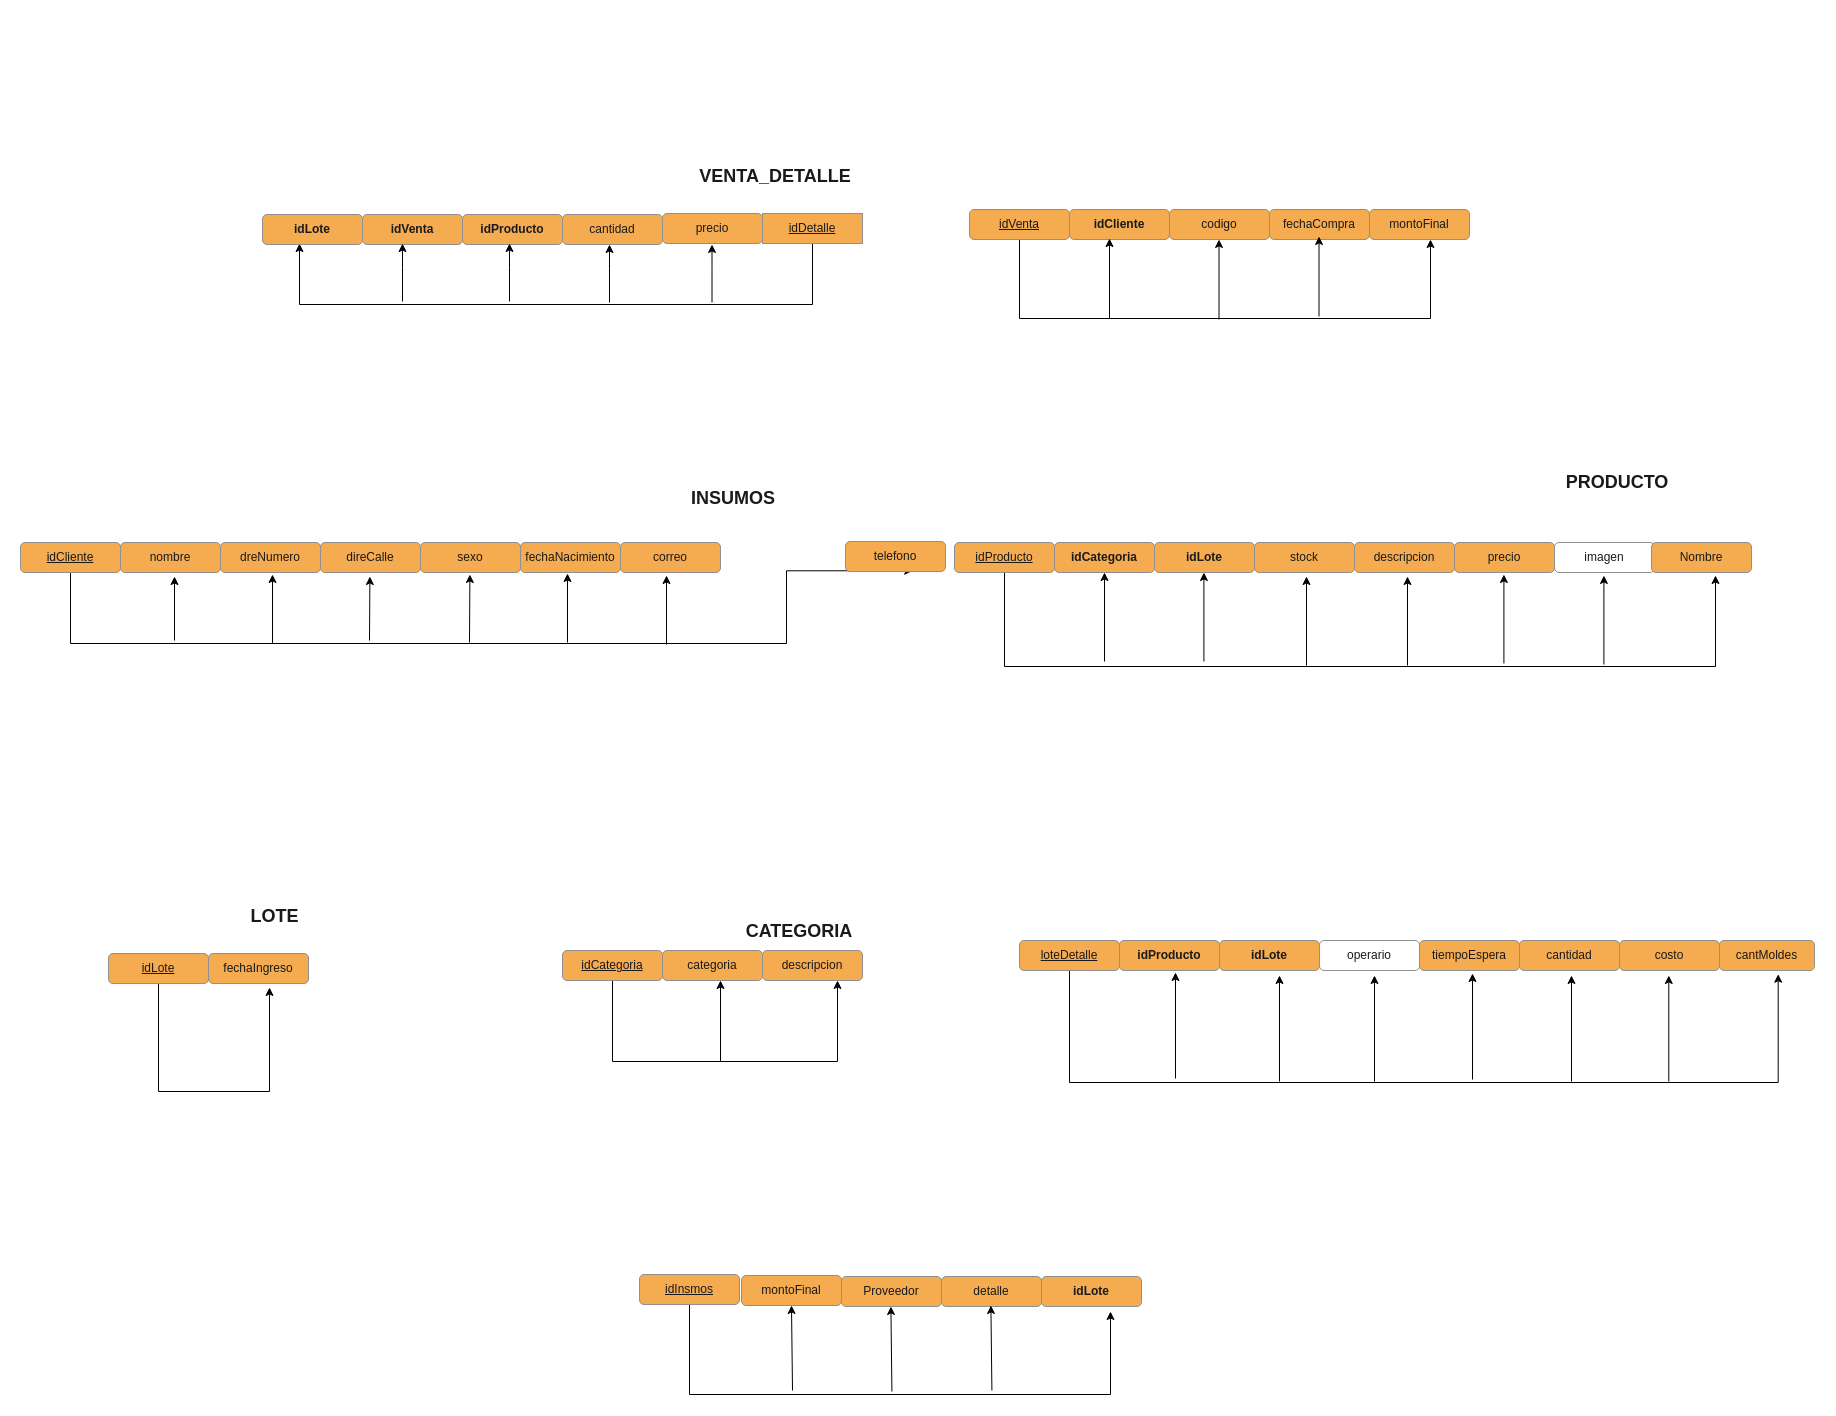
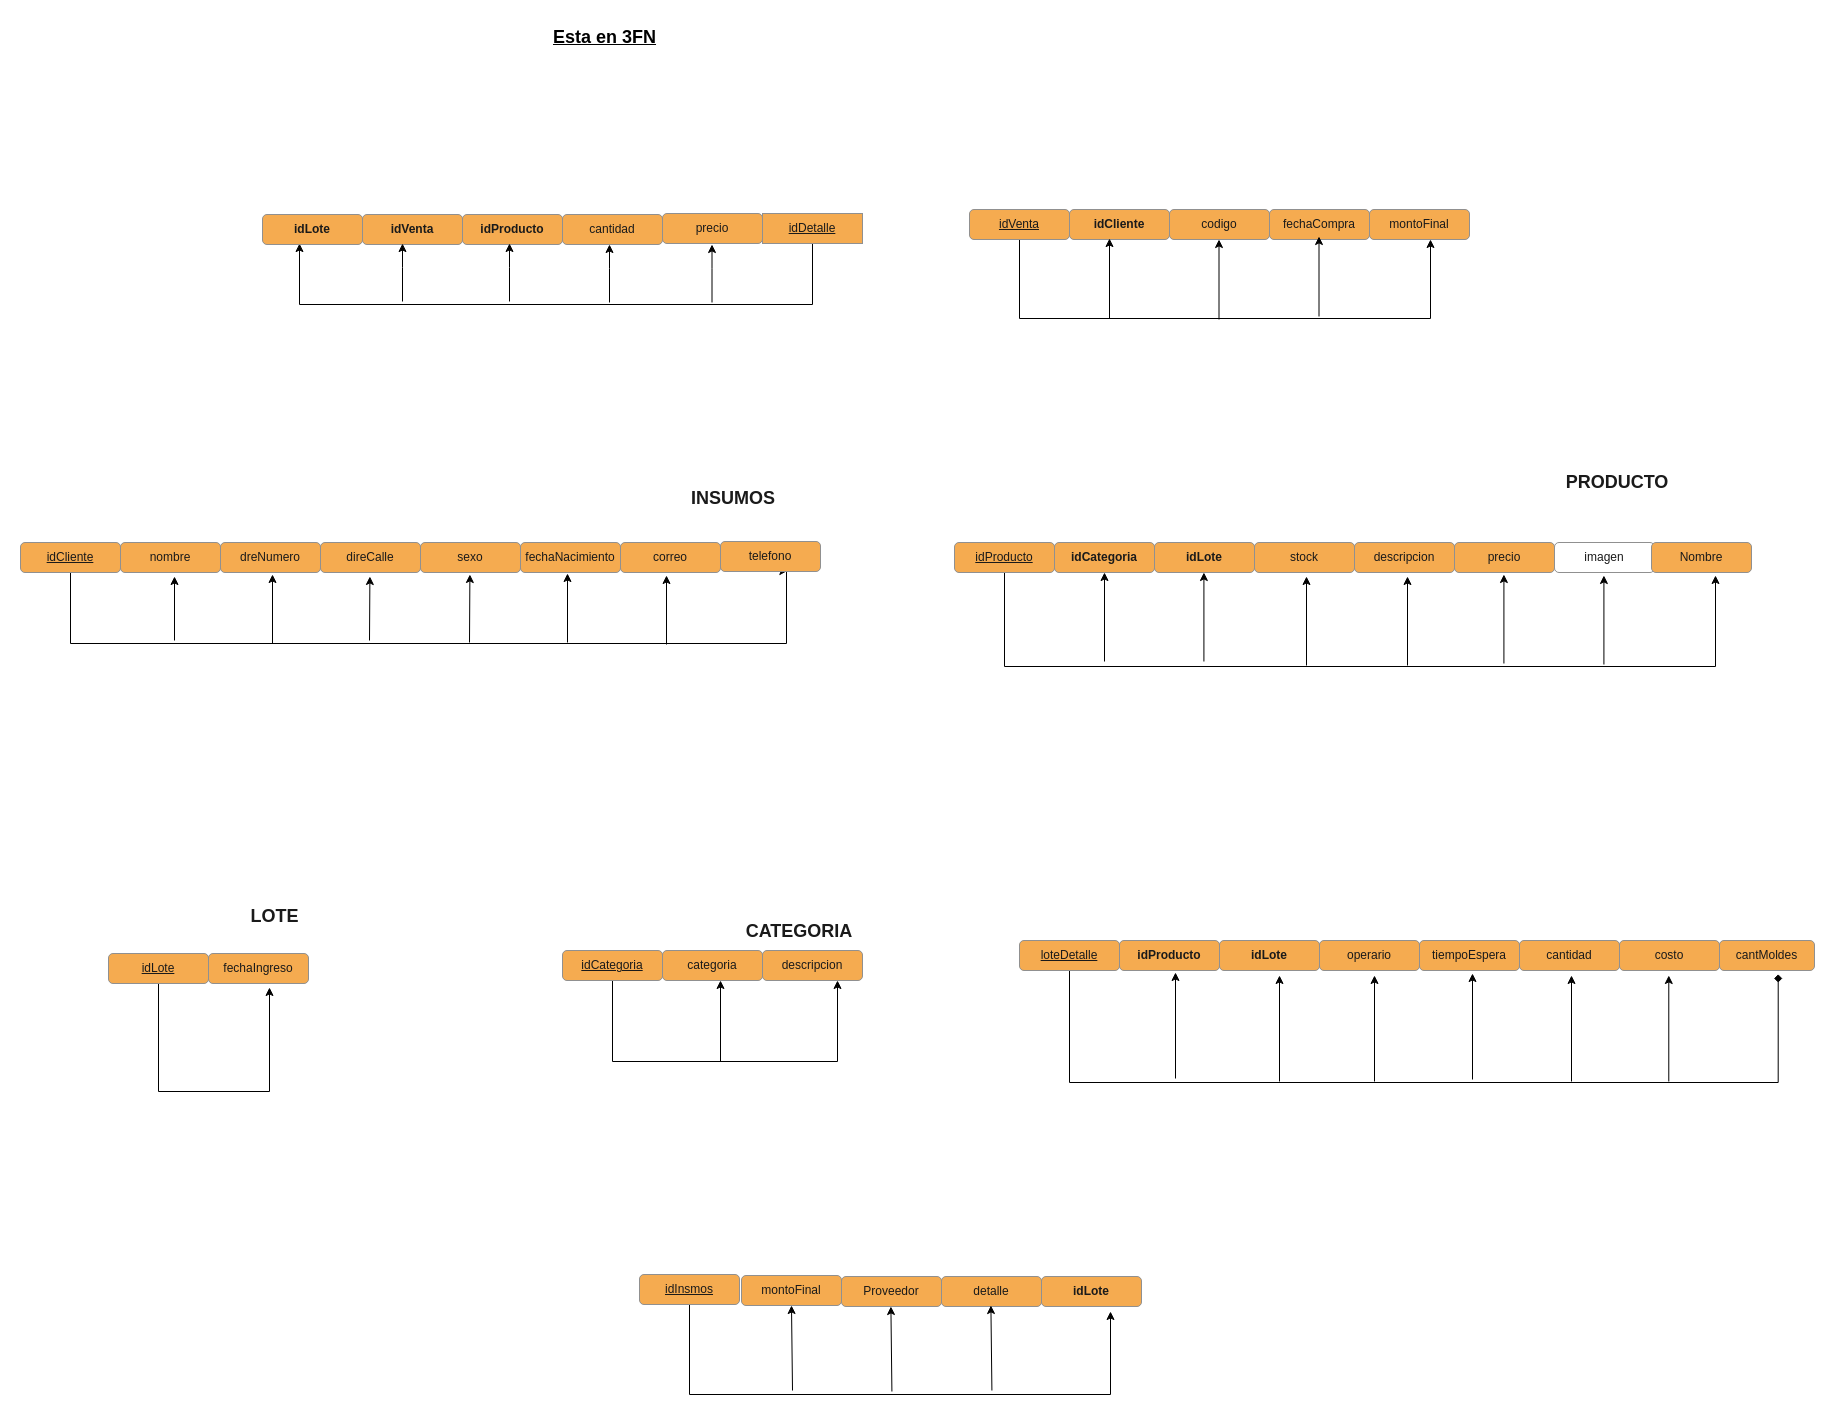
node "Esta en 3FN": added
node "VENTA_DETALLE": removed
node "telefono": moved (896, 557) -> (771, 557)
node "operario": fillcolor #ffffff -> #f5ab50
edge "loteDetalle" -> "cantMoldes": arrowhead classic -> diamond
